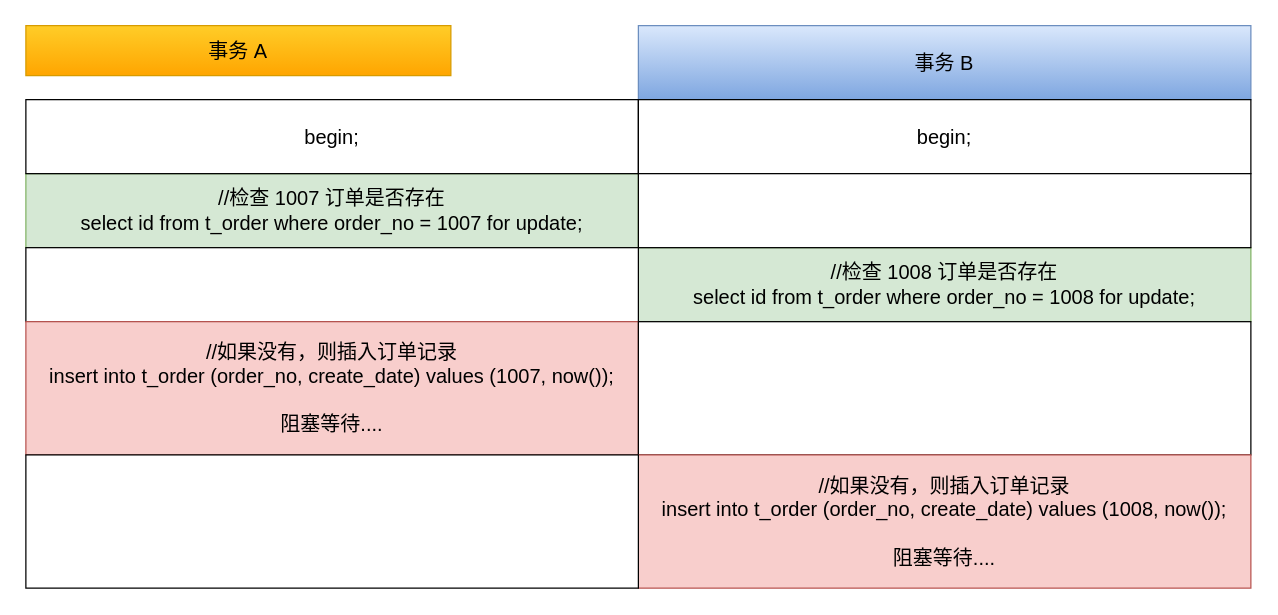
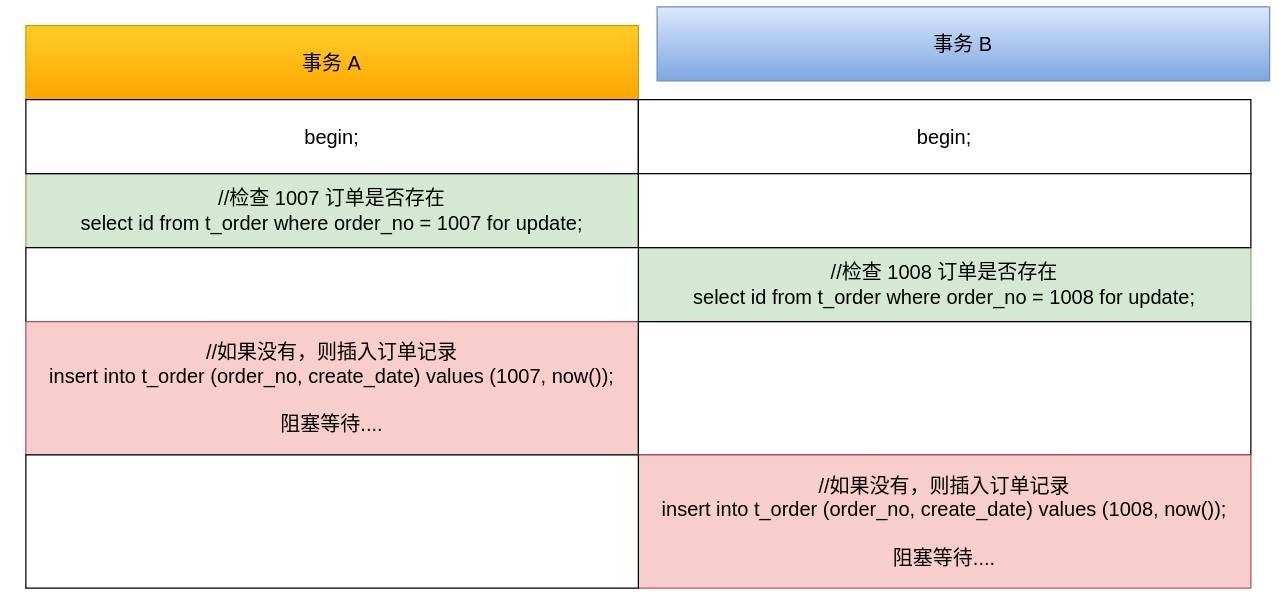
node "事务 A": size 425x50 -> 613x74
node "事务 B": moved (944, 63) -> (963, 44)
